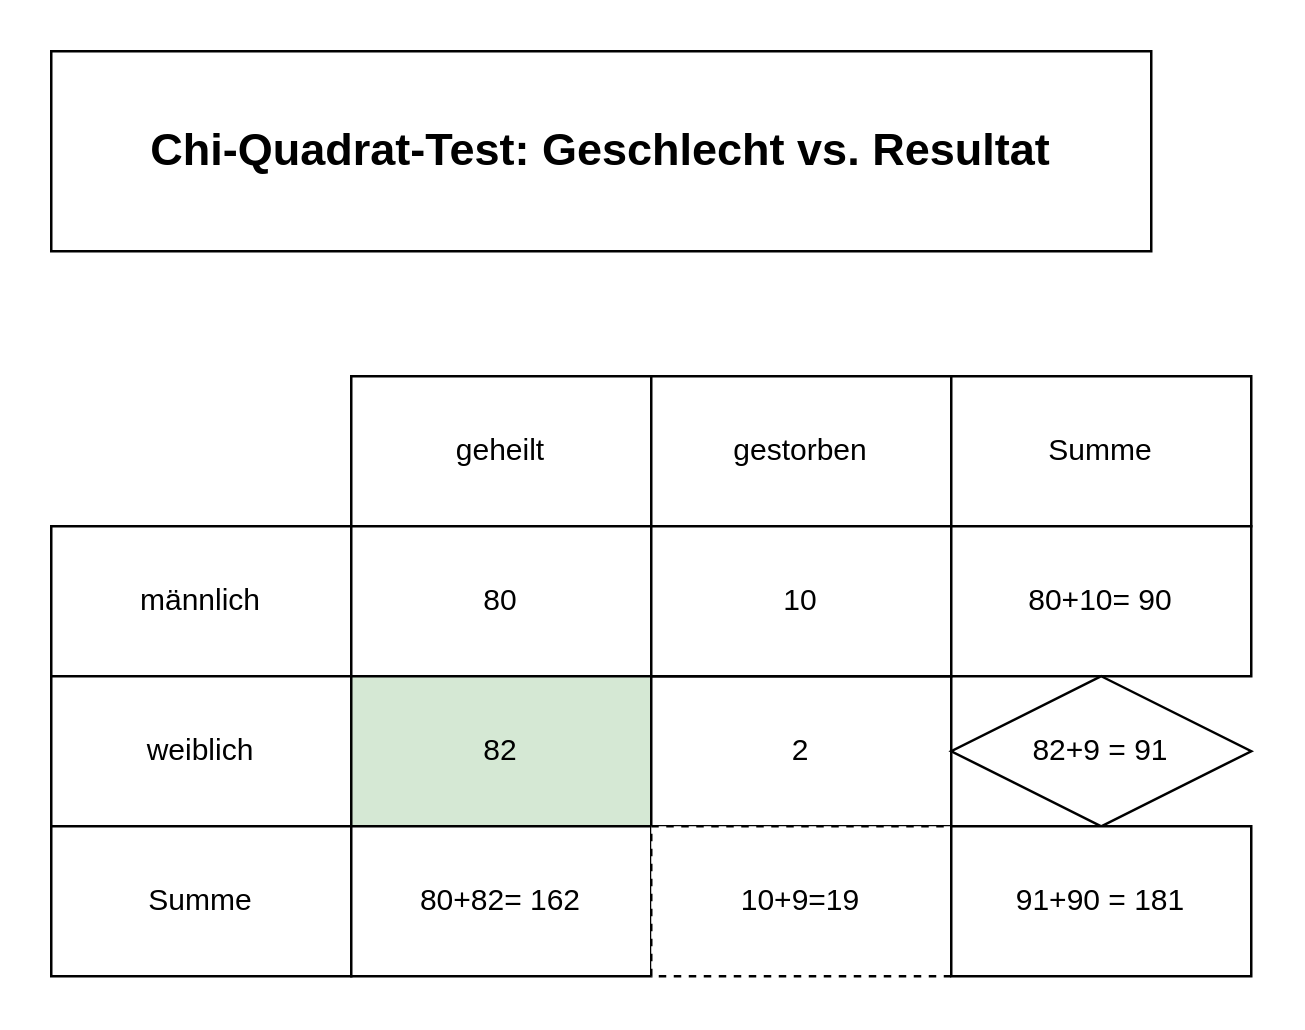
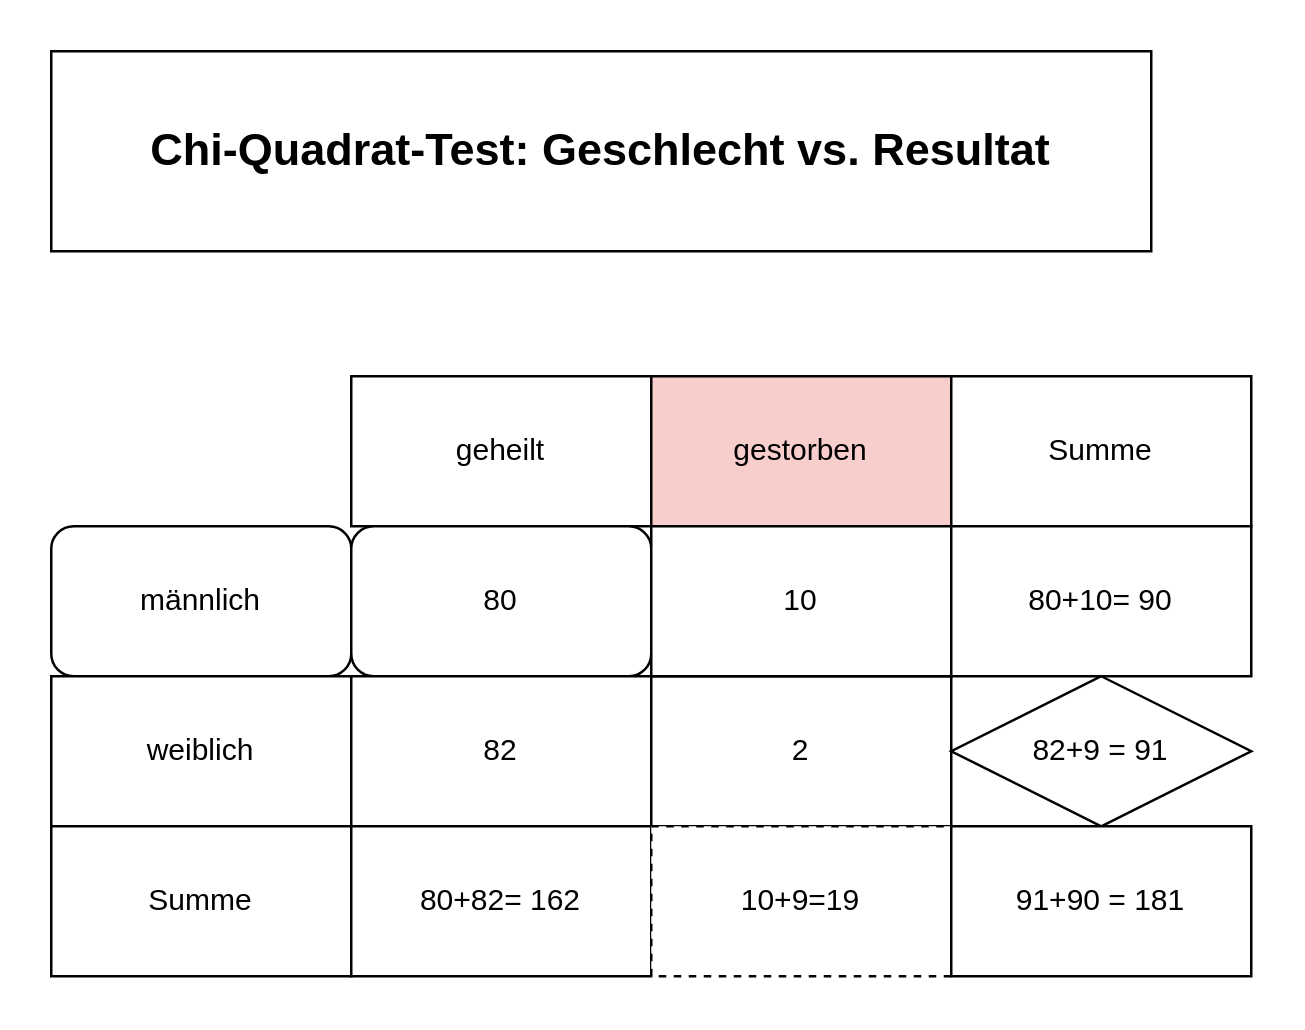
node "gestorben": fillcolor #ffffff -> #f8cecc
node "männlich": shape rectangle -> rounded rectangle
node "80": shape rectangle -> rounded rectangle
node "82": fillcolor #d5e8d4 -> #ffffff
